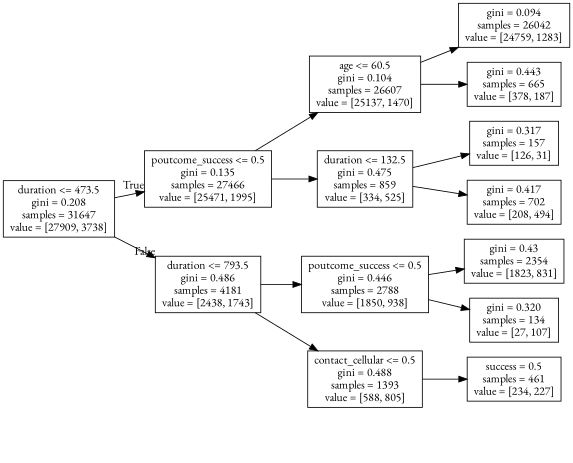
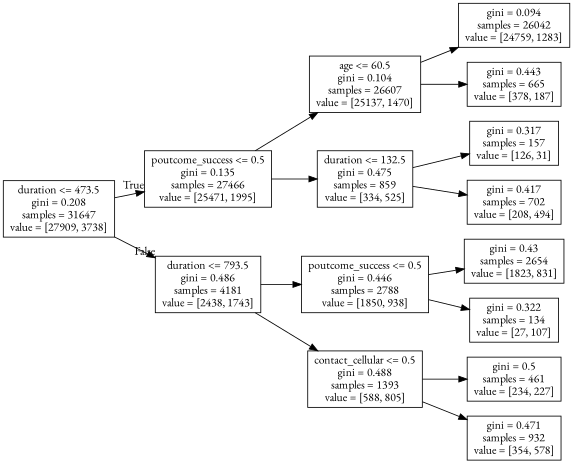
node "gini = 0.43 samples = 2354 value = [1823, 831]": label "gini = 0.43 samples = 2354 value = [1823, 831]" -> "gini = 0.43 samples = 2654 value = [1823, 831]"
node "gini = 0.320 samples = 134 value = [27, 107]": label "gini = 0.320 samples = 134 value = [27, 107]" -> "gini = 0.322 samples = 134 value = [27, 107]"
node "success = 0.5 samples = 461 value = [234, 227]": label "success = 0.5 samples = 461 value = [234, 227]" -> "gini = 0.5 samples = 461 value = [234, 227]"
node "gini = 0.471 samples = 932 value = [354, 578]": added
